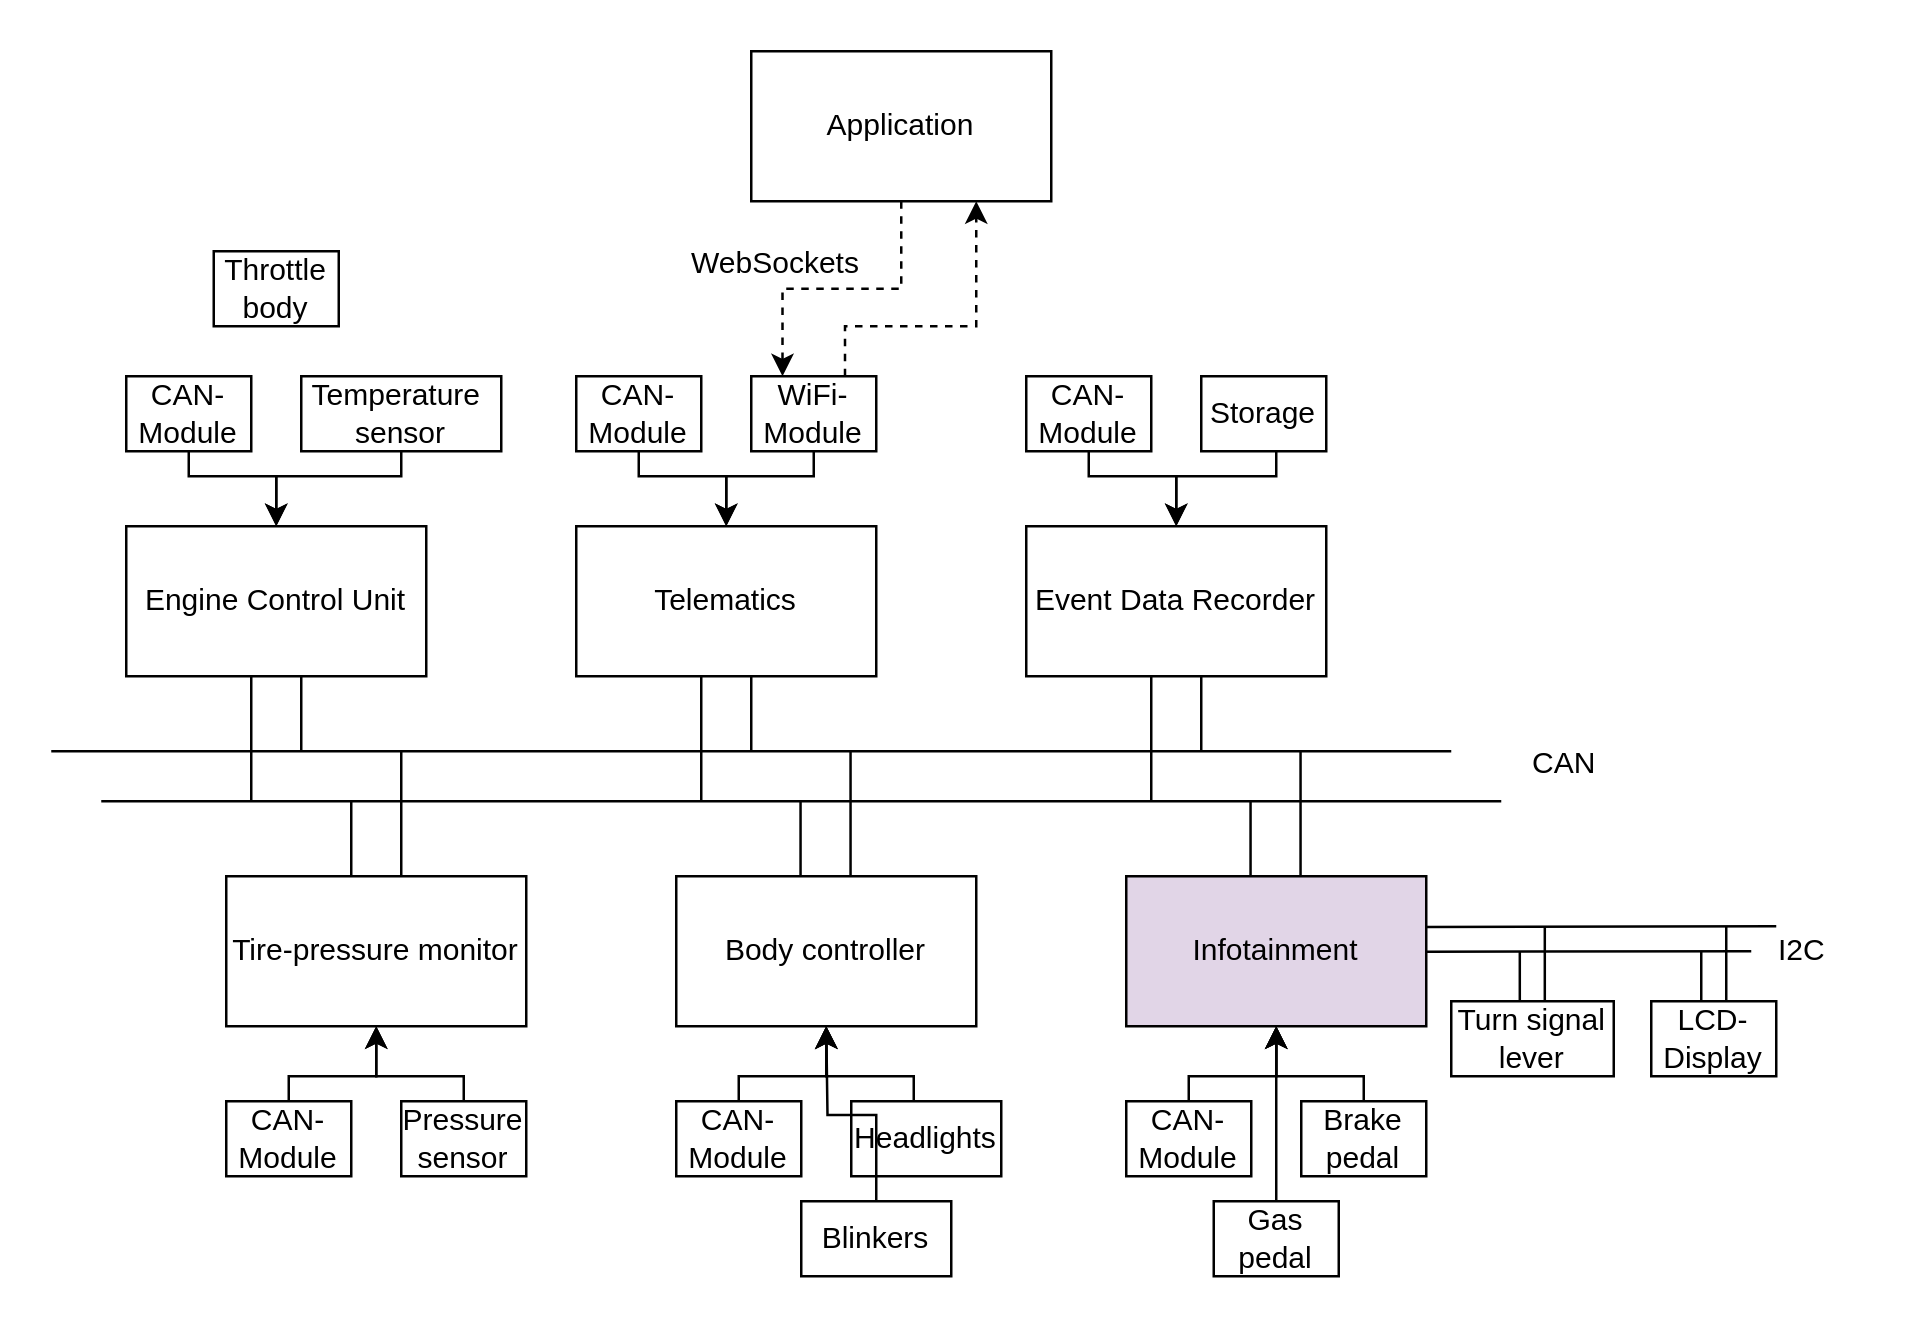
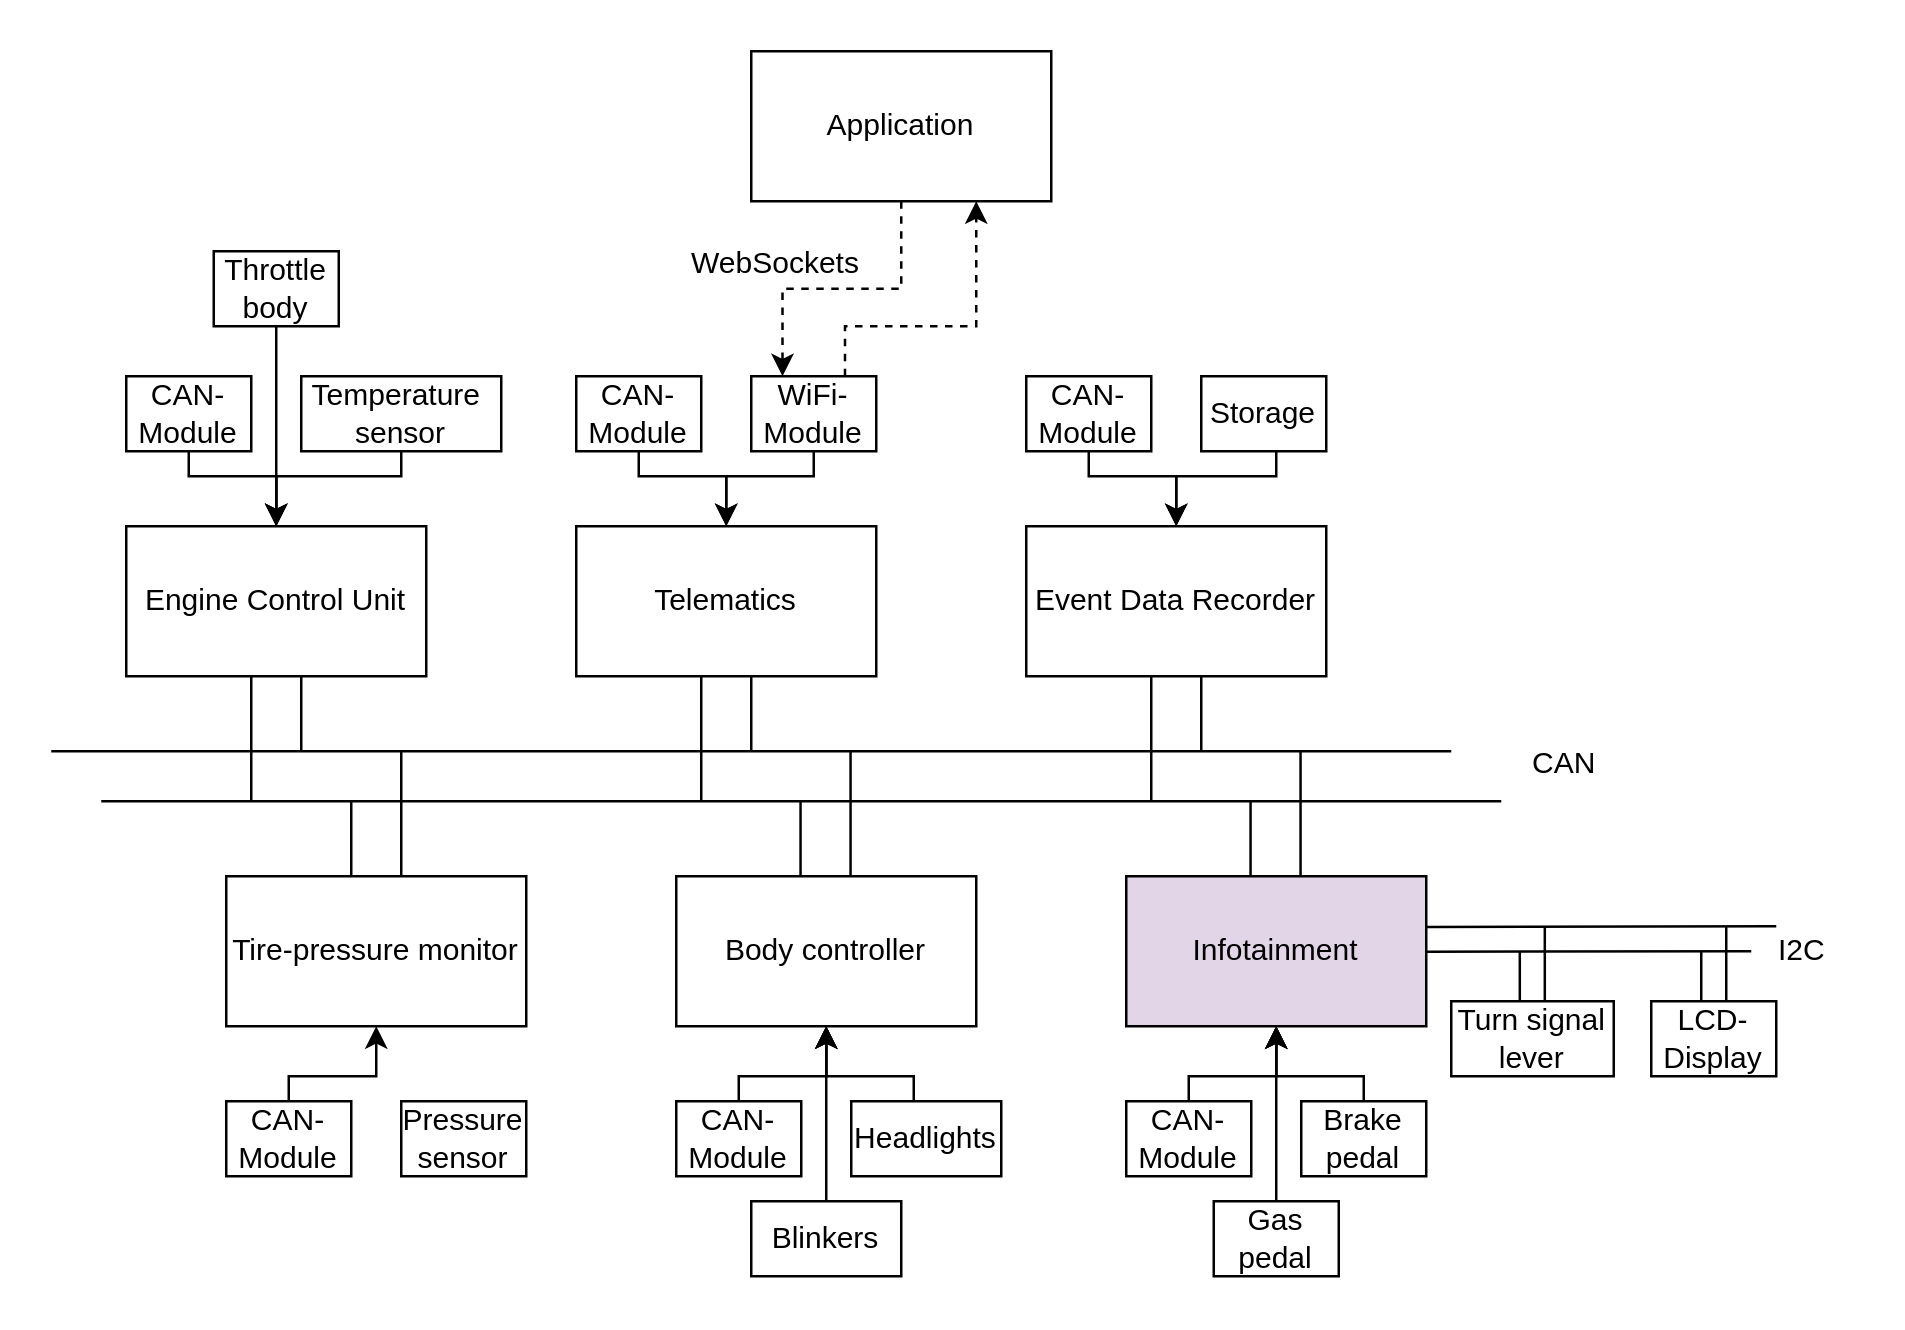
edge "Throttle body" -> "Engine Control Unit": added
edge "Pressure sensor" -> "Tire-pressure monitor": removed
node "Blinkers": moved (876, 1239) -> (826, 1239)
